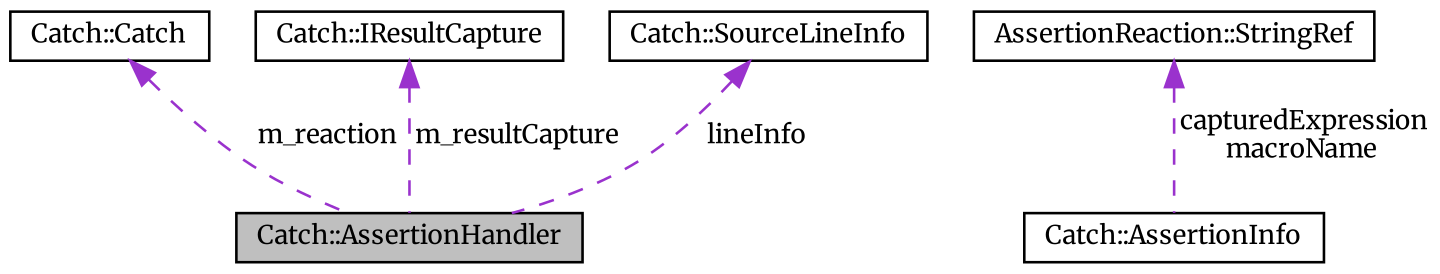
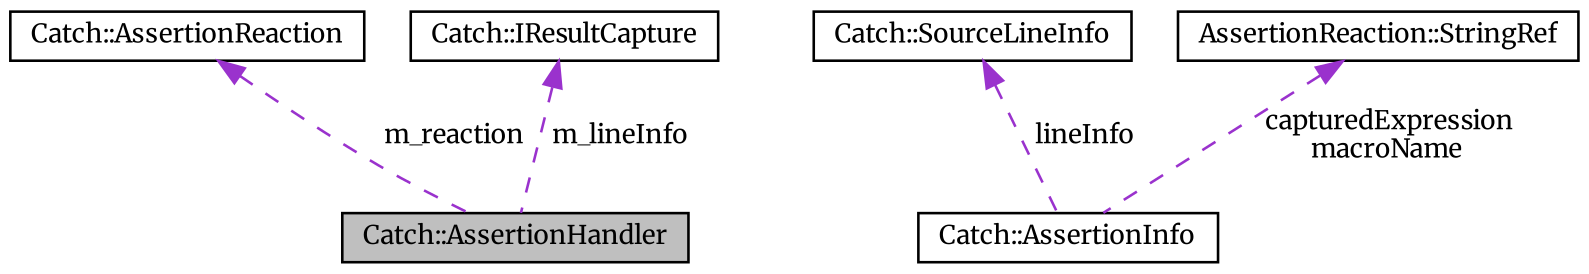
node "Catch::Catch": label "Catch::Catch" -> "Catch::AssertionReaction"
edge "Catch::AssertionHandler" -> "Catch::IResultCapture": label " m_resultCapture" -> " m_lineInfo"
edge "Catch::AssertionHandler" -> "Catch::SourceLineInfo": now "Catch::AssertionInfo" -> "Catch::SourceLineInfo"
